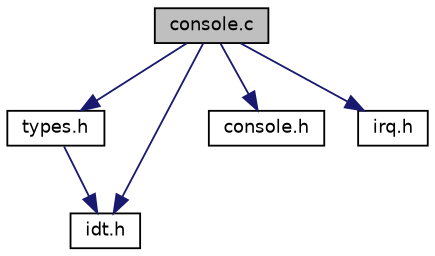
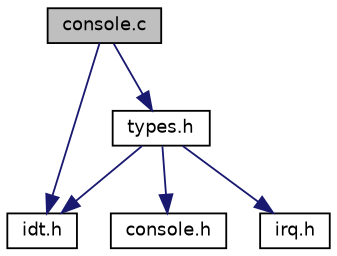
edge "console.c" -> "console.h": now "types.h" -> "console.h"
edge "console.c" -> "irq.h": now "types.h" -> "irq.h"
